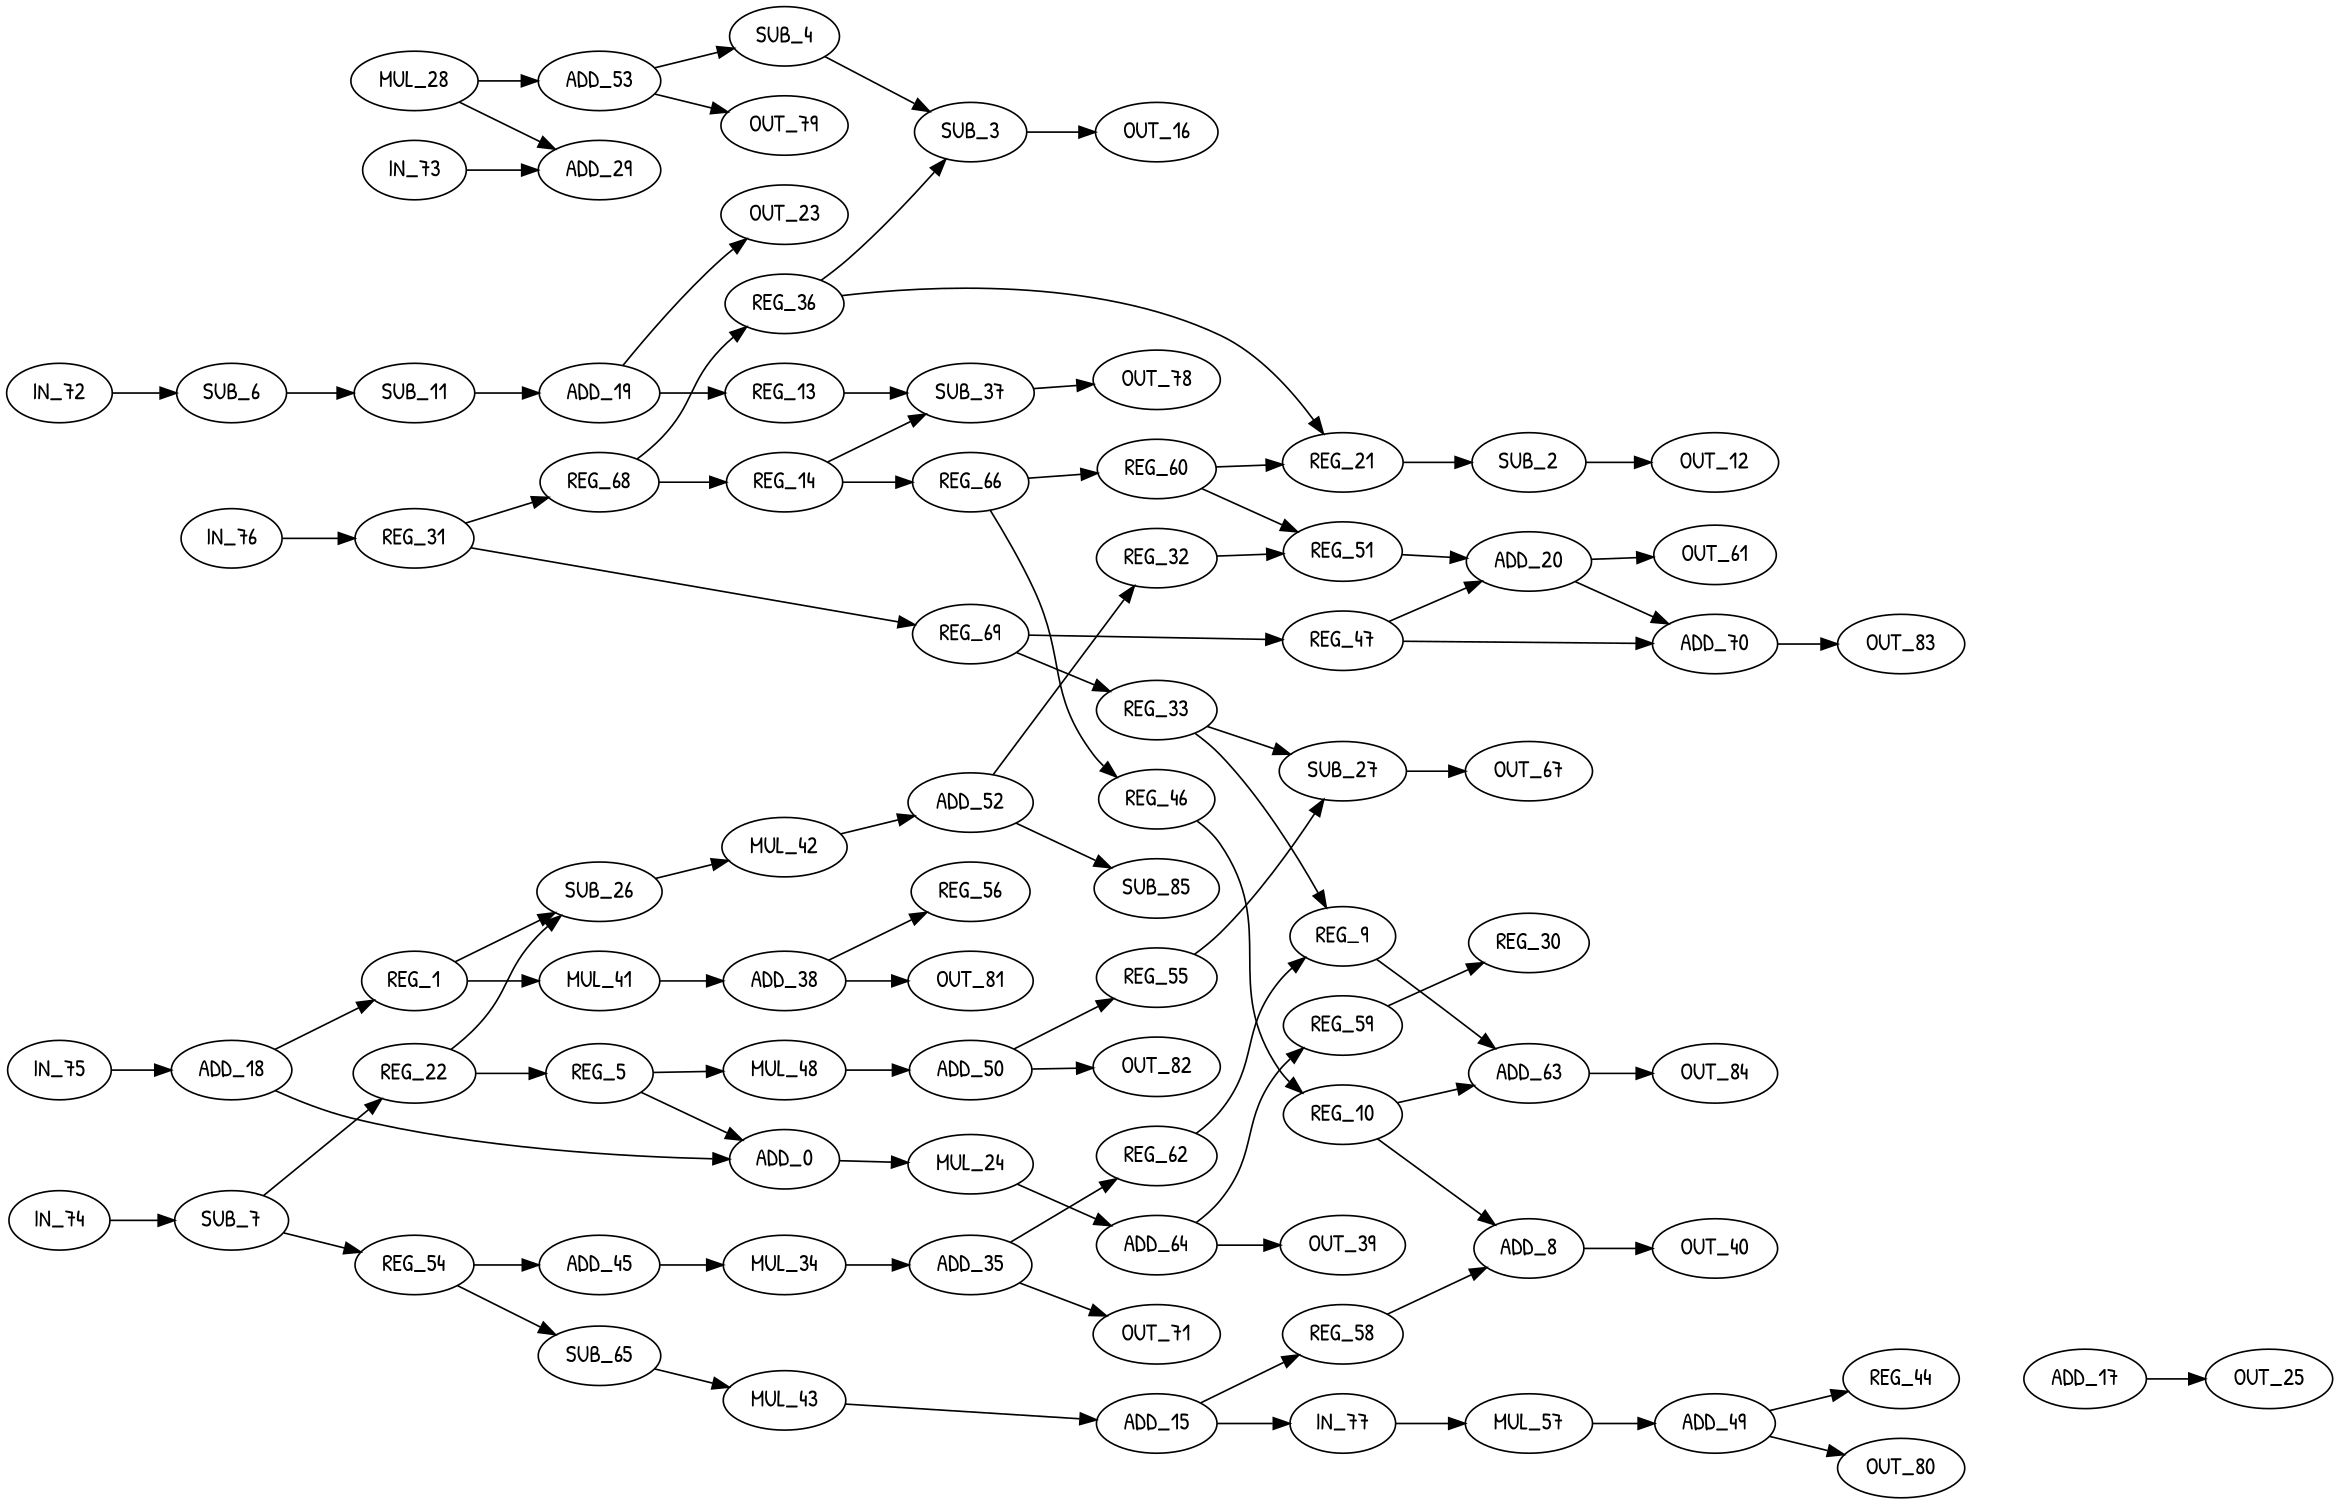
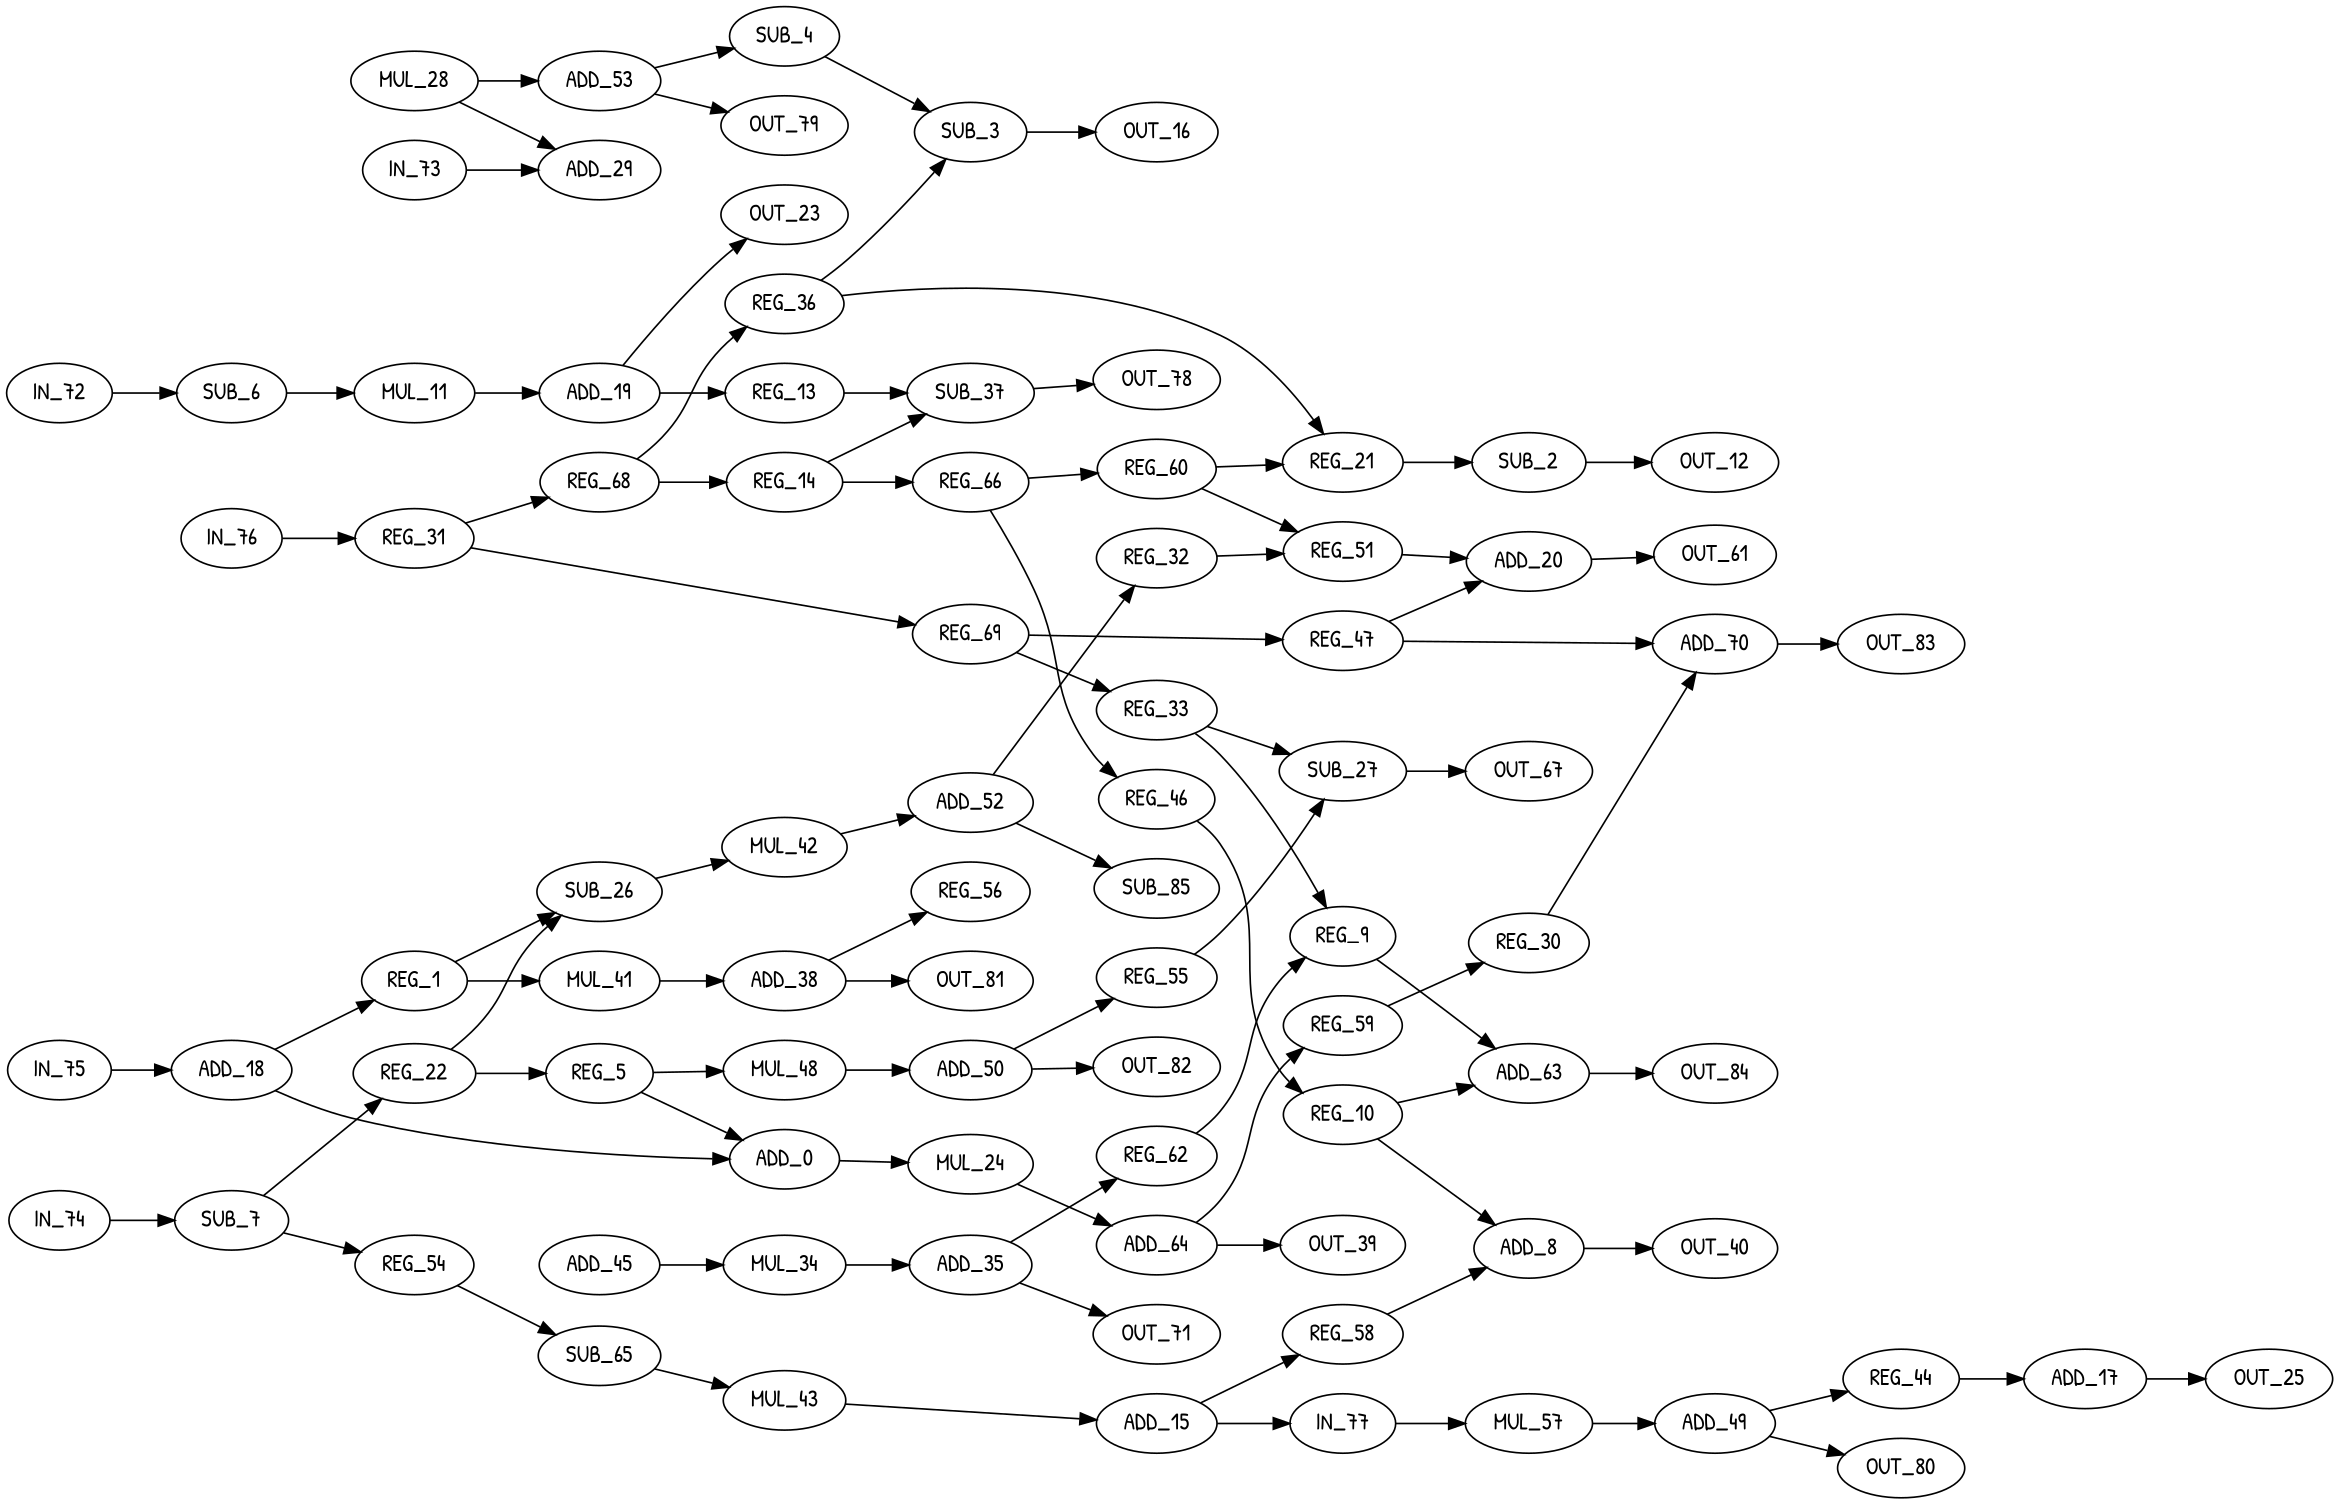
node "SUB_11": label "SUB_11" -> "MUL_11"
edge "ADD_20" -> "ADD_70": now "REG_30" -> "ADD_70"
edge "REG_54" -> "ADD_45": removed
edge "REG_44" -> "ADD_17": added
